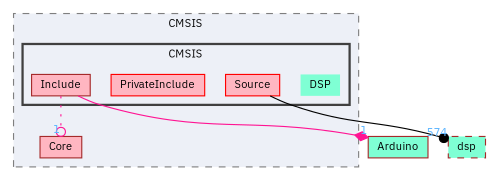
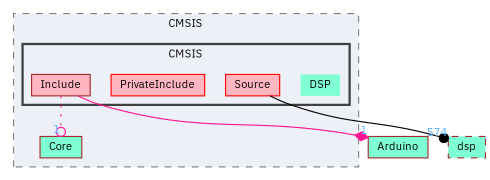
node "Core": fillcolor lightpink -> aquamarine
